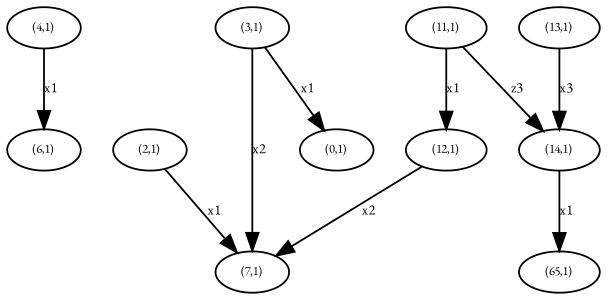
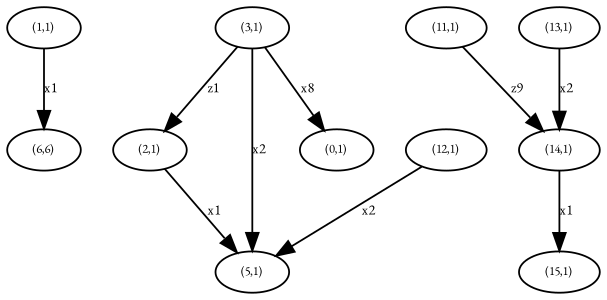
node "(4,1)": label "(4,1)" -> "(1,1)"
edge "(11,1)" -> "(12,1)": removed, label "x1"
edge "(3,1)" -> "(2,1)": added, label "z1"
edge "(3,1)" -> "(0,1)": label "x1" -> "x8"
edge "(11,1)" -> "(14,1)": label "z3" -> "z9"
edge "(13,1)" -> "(14,1)": label "x3" -> "x2"
node "(6,1)": label "(6,1)" -> "(6,6)"
node "(7,1)": label "(7,1)" -> "(5,1)"
node "(65,1)": label "(65,1)" -> "(15,1)"
